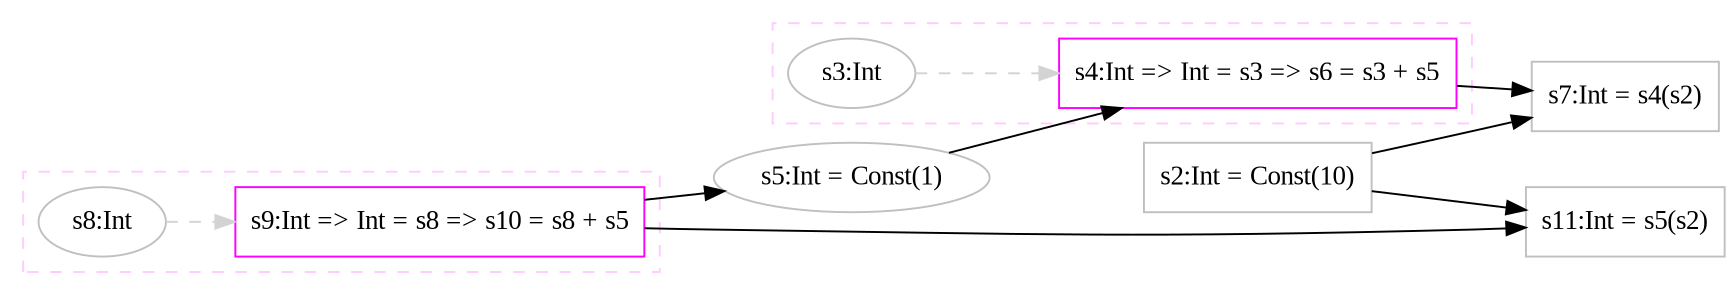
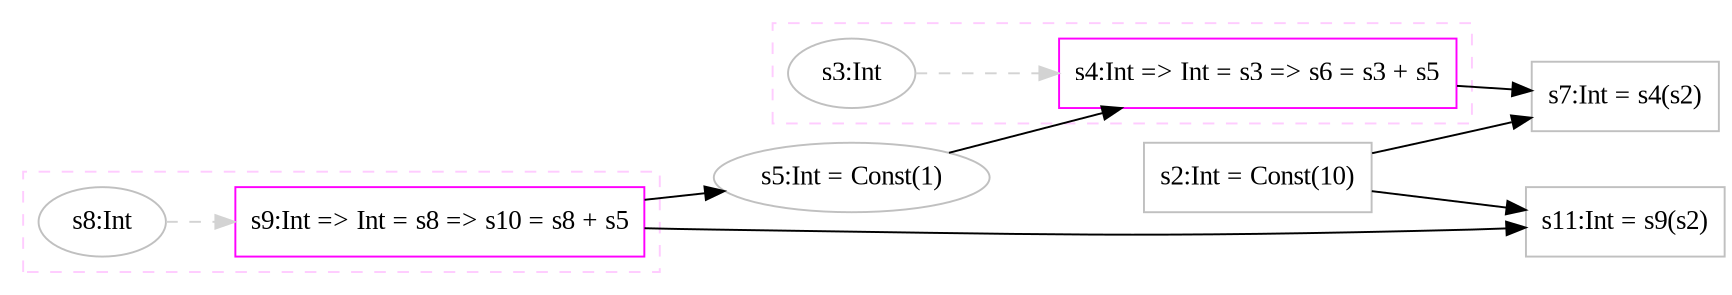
node "s11:Int = s5(s2)": label "s11:Int = s5(s2)" -> "s11:Int = s9(s2)"
